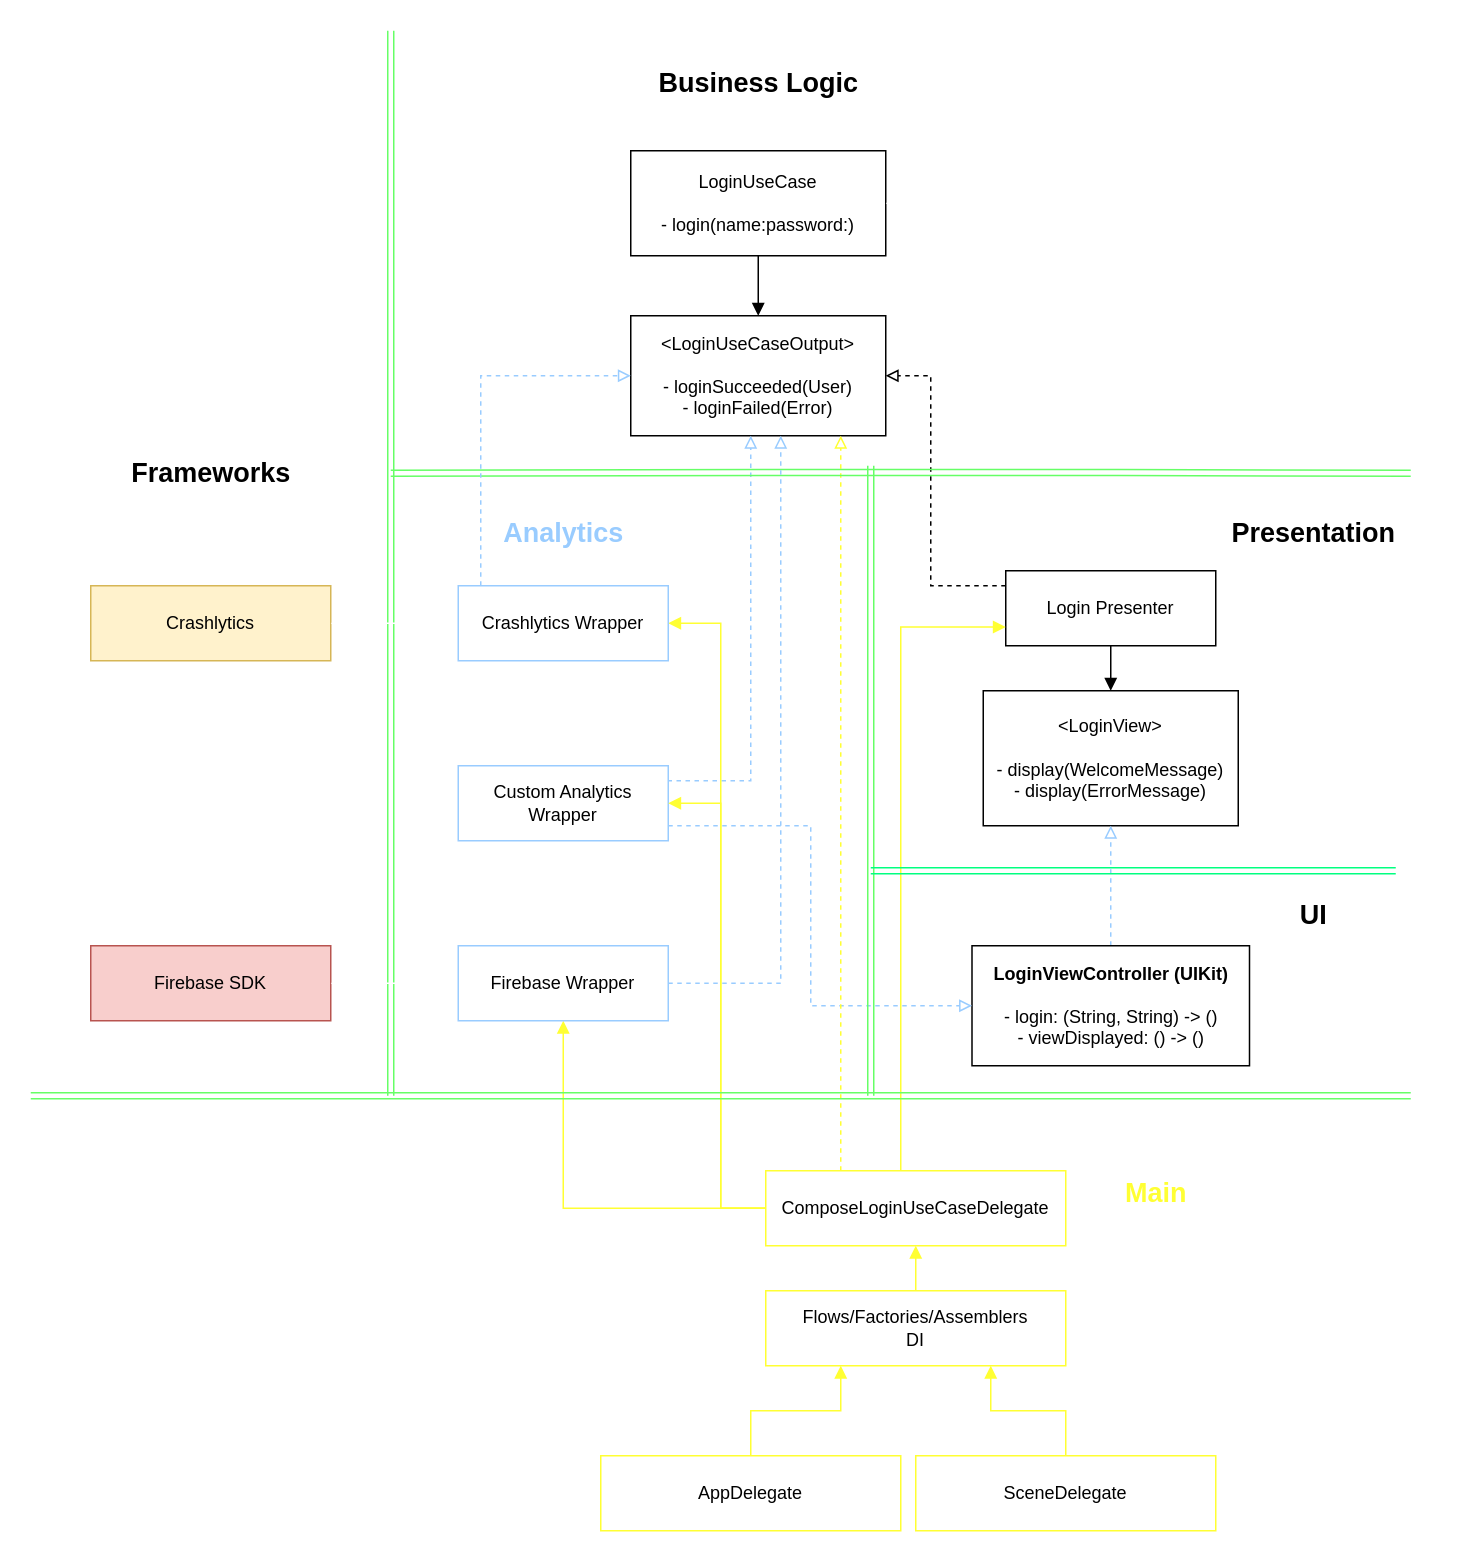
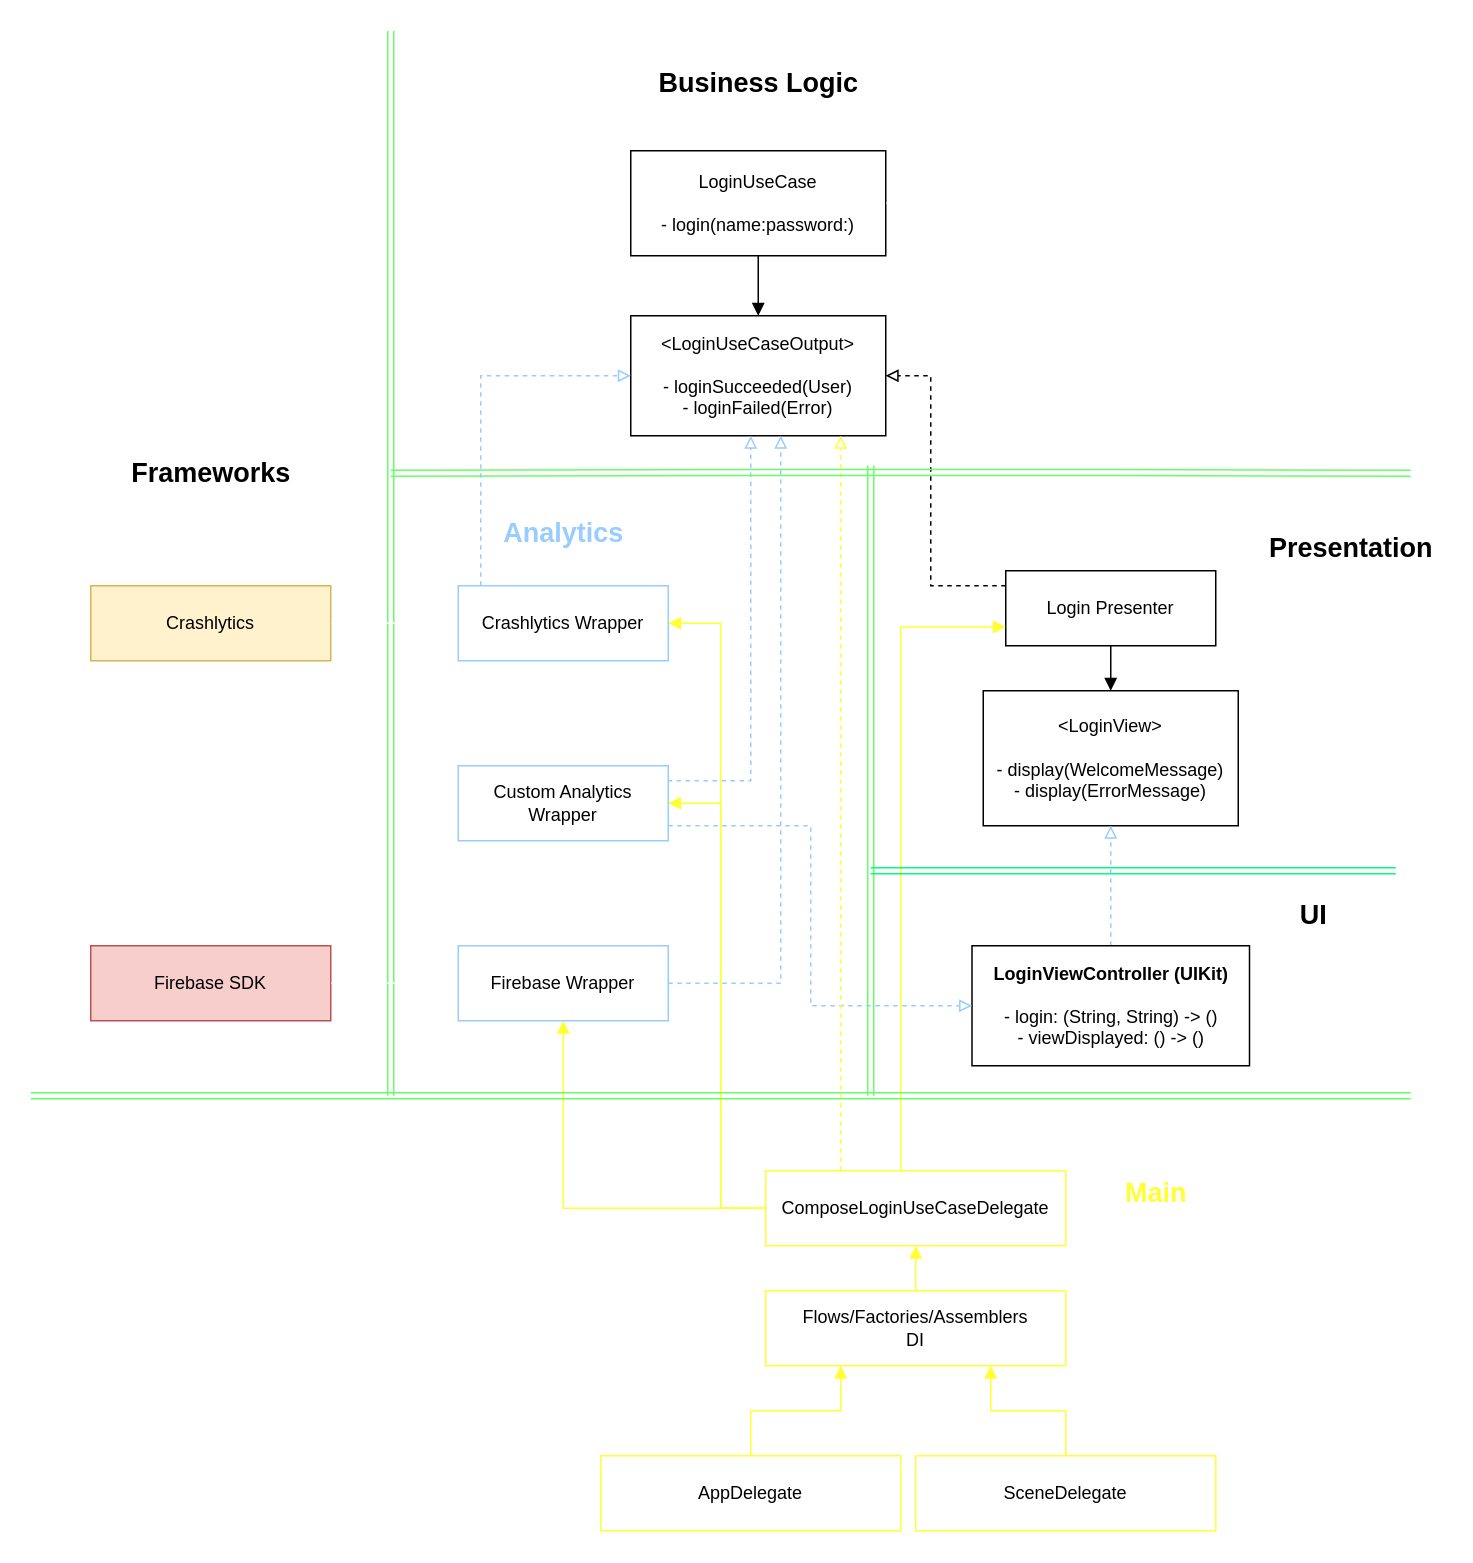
node "Presentation": moved (1313, 533) -> (1351, 548)
